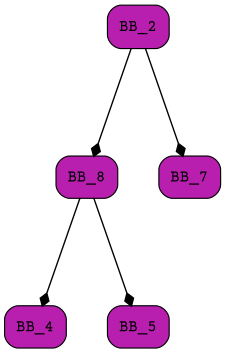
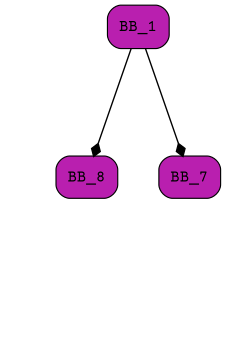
node "BB_2": label "BB_2" -> "BB_1"
node "BB_4": removed
node "BB_5": removed
